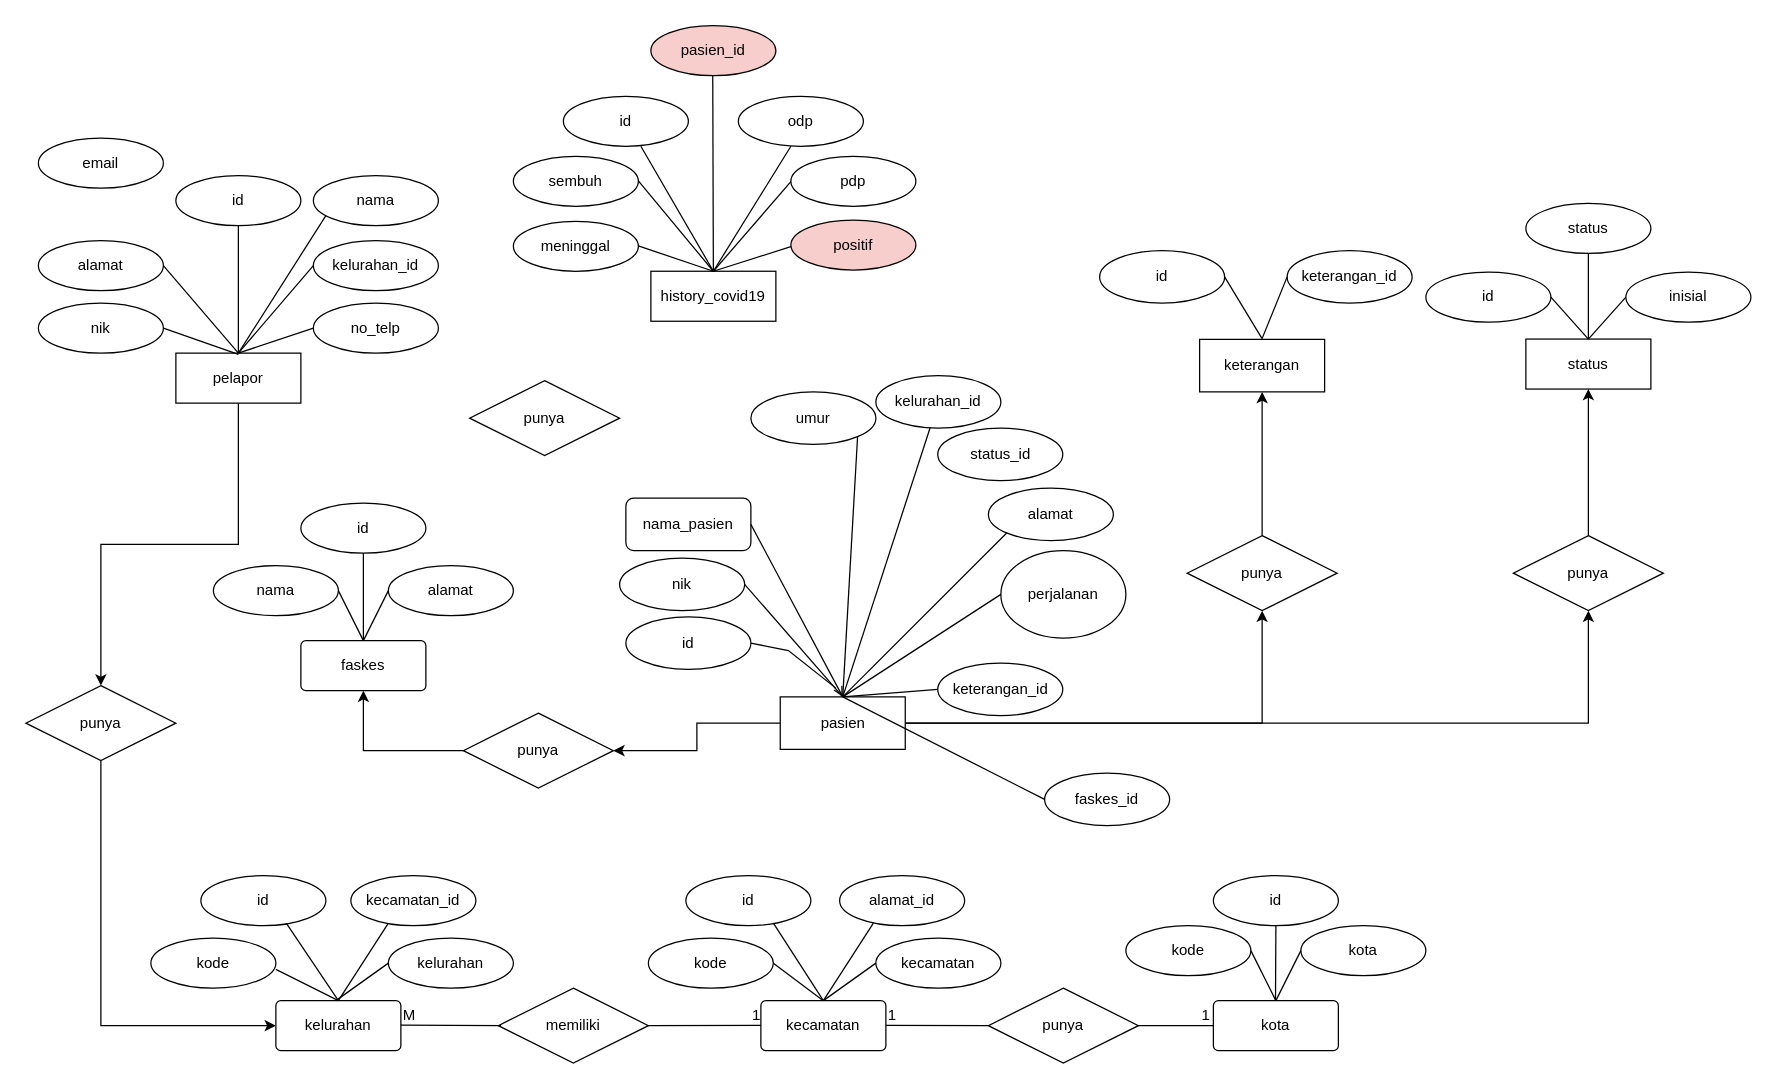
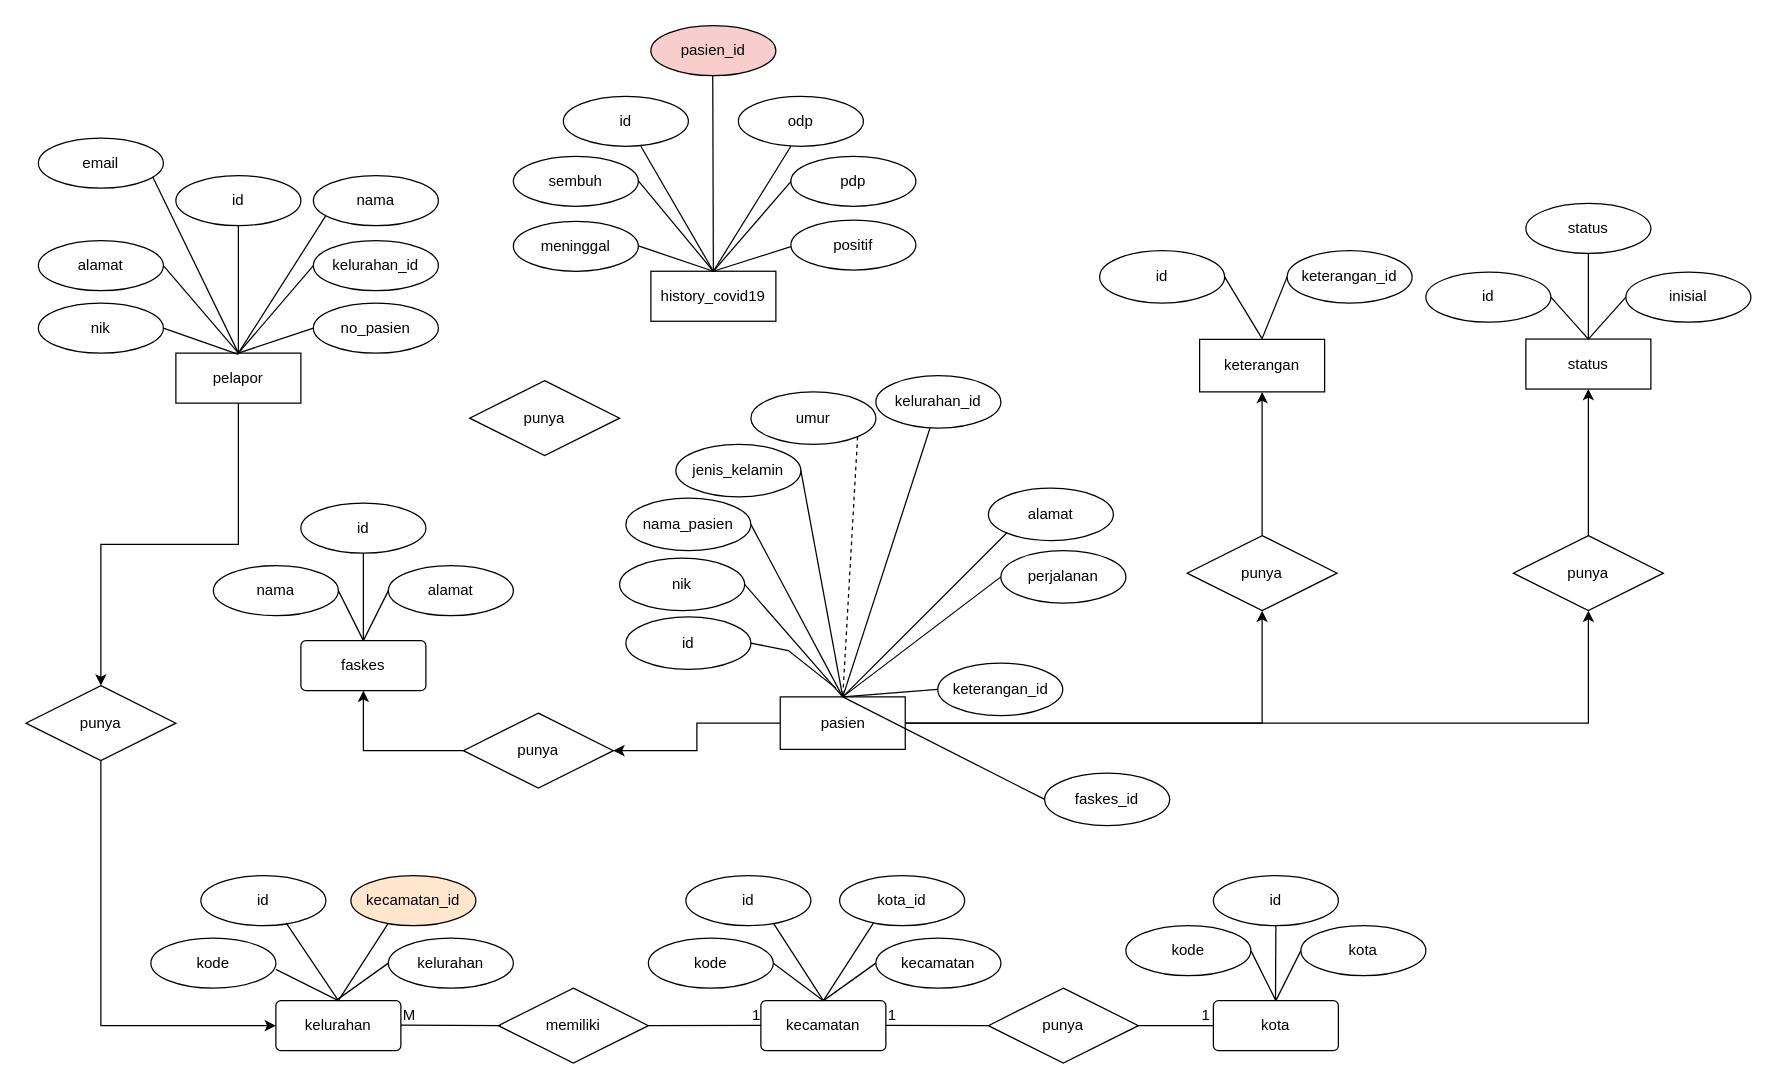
node "positif": fillcolor #f8cecc -> #ffffff
edge "email" -- "pelapor": added
node "no_telp": label "no_telp" -> "no_pasien"
node "status_id": removed
node "jenis_kelamin": added
node "nama_pasien": shape rounded rectangle -> ellipse
edge "nama_pasien" -> "pasien": arrowhead open -> none
edge "umur" -- "pasien": style solid -> dashed
edge "jenis_kelamin" -- "pasien": added
node "perjalanan": size 125x88 -> 125x53
node "kecamatan_id": fillcolor #ffffff -> #ffe6cc
node "alamat_id": label "alamat_id" -> "kota_id"
